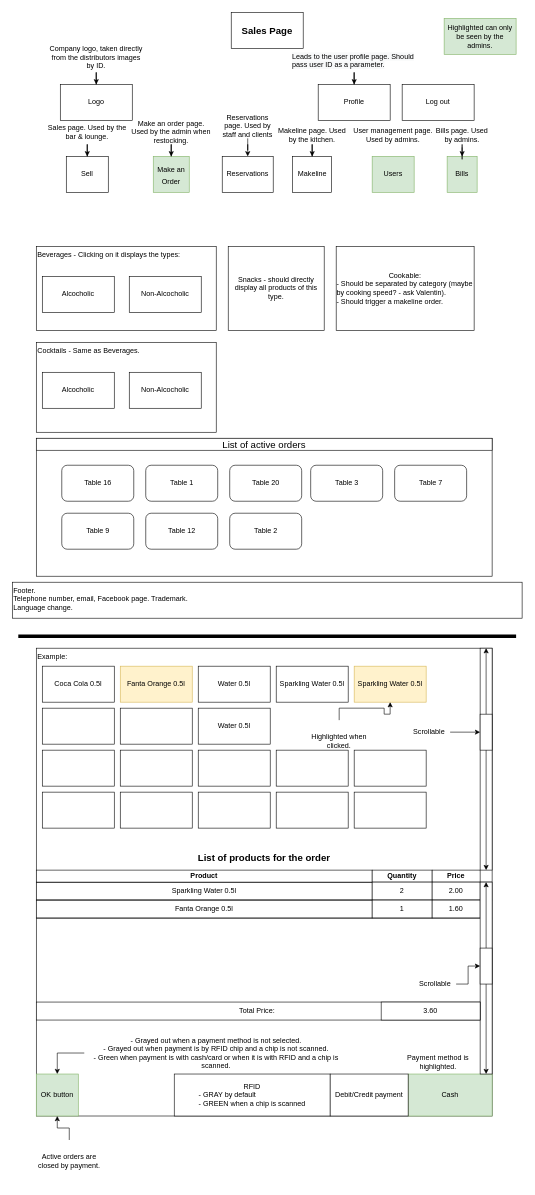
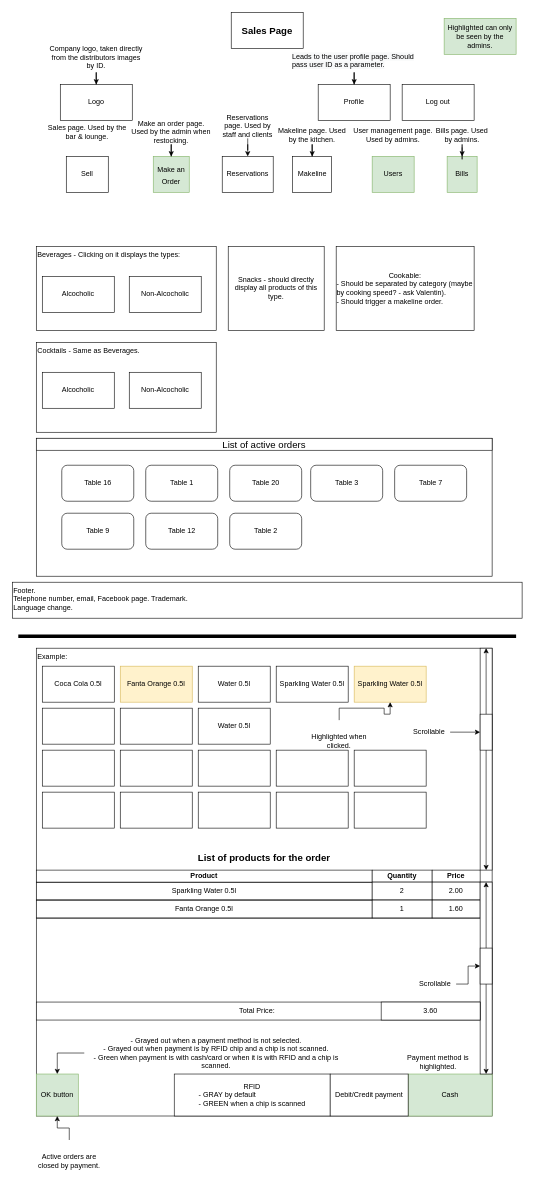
edge "Sales page. Used by the bar & lounge." -> "Sell": removed
